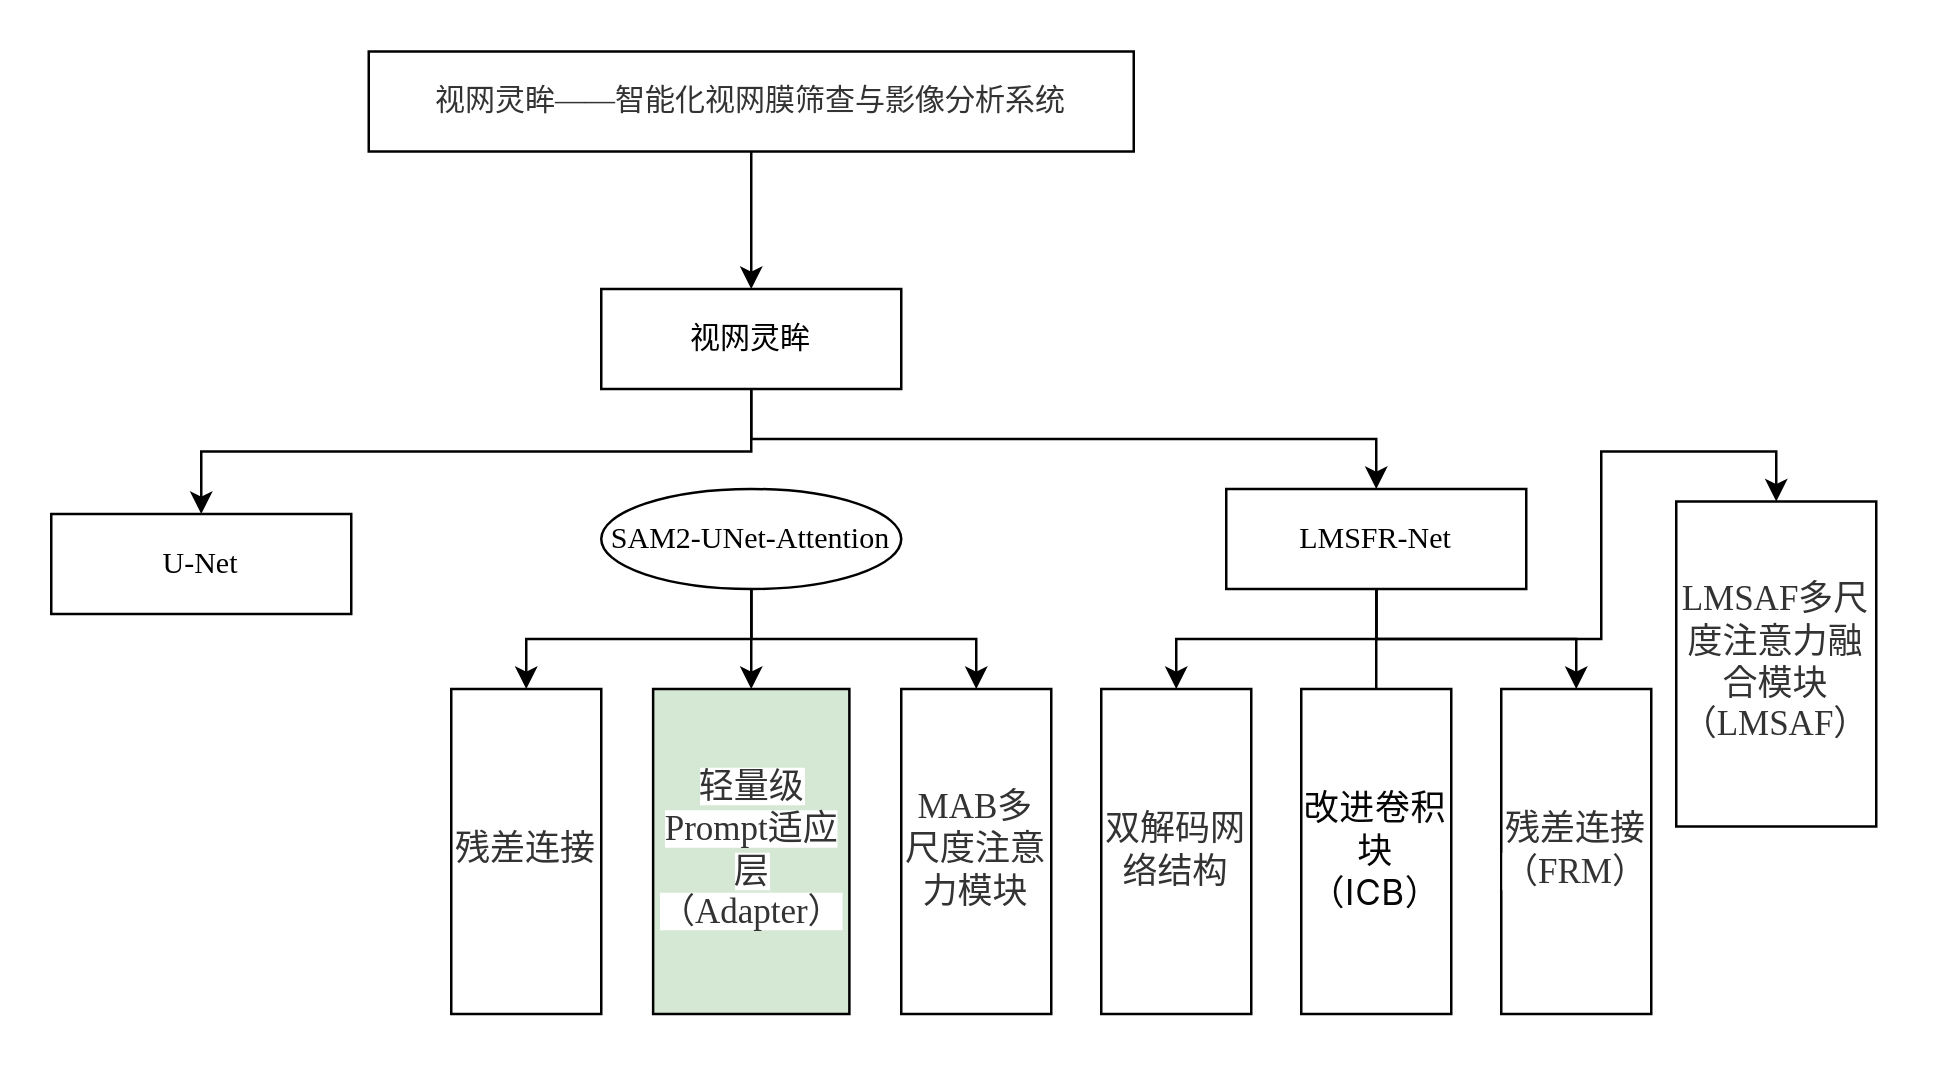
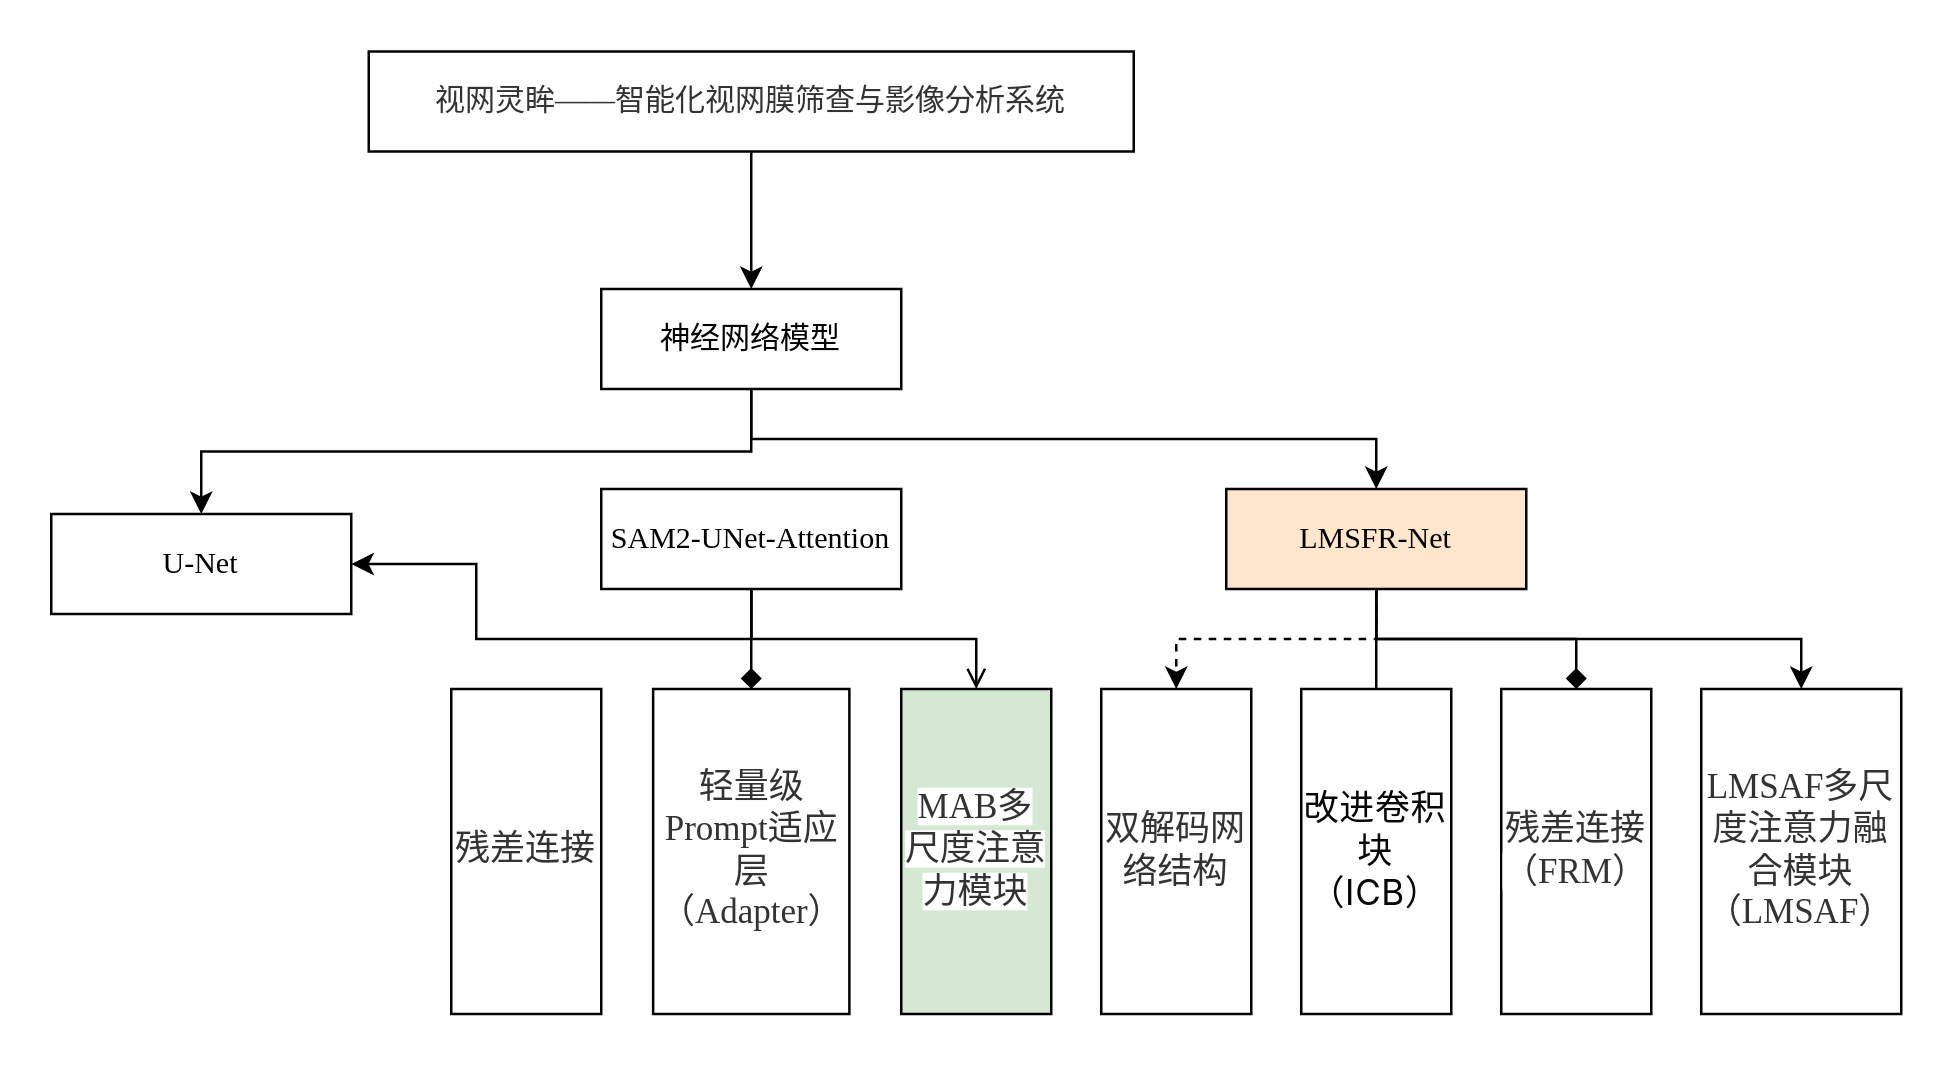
node "视网灵眸": label "视网灵眸" -> "神经网络模型"
node "SAM2-UNet-Attention": shape ellipse -> rectangle
node "LMSFR-Net": fillcolor #ffffff -> #ffe6cc
edge "LMSFR-Net" -> "双解码网络结构": style solid -> dashed
edge "SAM2-UNet-Attention" -> "残差连接": now "SAM2-UNet-Attention" -> "U-Net"
node "LMSAF多尺度注意力融合模块（LMSAF）": moved (1776, 664) -> (1801, 851)
edge "SAM2-UNet-Attention" -> "轻量级Prompt适应层（Adapter）": arrowhead classic -> diamond
edge "LMSFR-Net" -> "残差连接（FRM）": arrowhead classic -> diamond
edge "SAM2-UNet-Attention" -> "MAB多尺度注意力模块": arrowhead classic -> open
node "轻量级Prompt适应层（Adapter）": fillcolor #d5e8d4 -> #ffffff
node "MAB多尺度注意力模块": fillcolor #ffffff -> #d5e8d4
